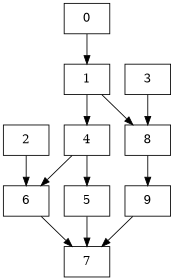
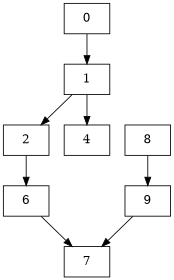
node "3": removed
edge "1" -> "8": now "1" -> "2"
edge "4" -> "6": removed
node "5": removed
